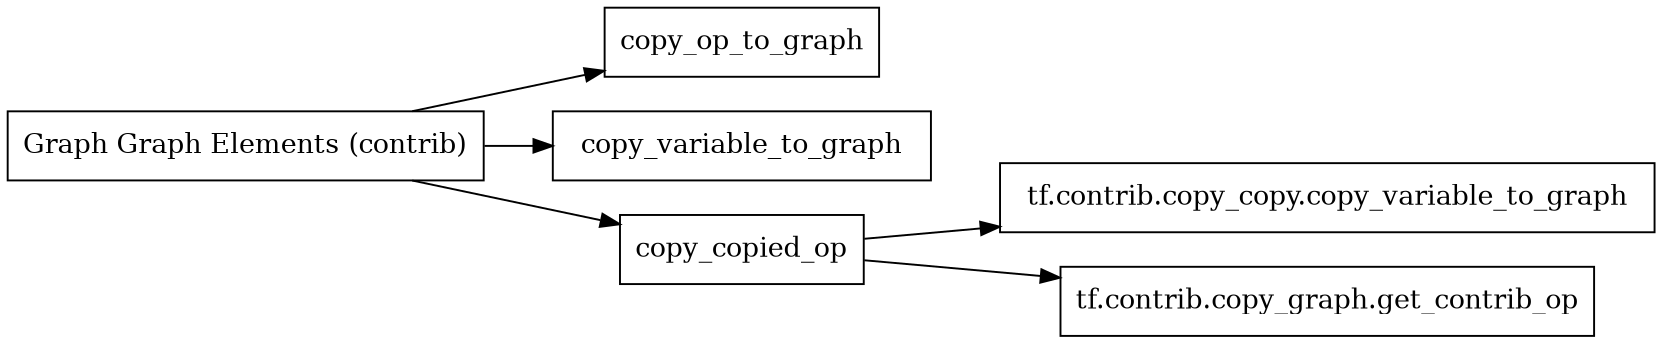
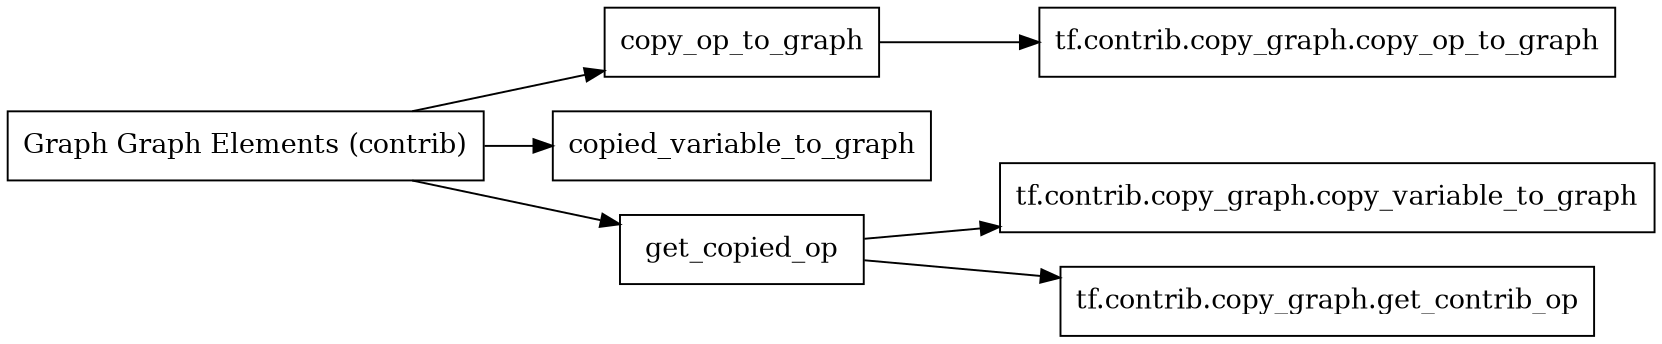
node "tf.contrib.copy_graph.copy_op_to_graph": added
node "copy_variable_to_graph": label "copy_variable_to_graph" -> "copied_variable_to_graph"
node "tf.contrib.copy_copy.copy_variable_to_graph": label "tf.contrib.copy_copy.copy_variable_to_graph" -> "tf.contrib.copy_graph.copy_variable_to_graph"
node "copy_copied_op": label "copy_copied_op" -> "get_copied_op"
